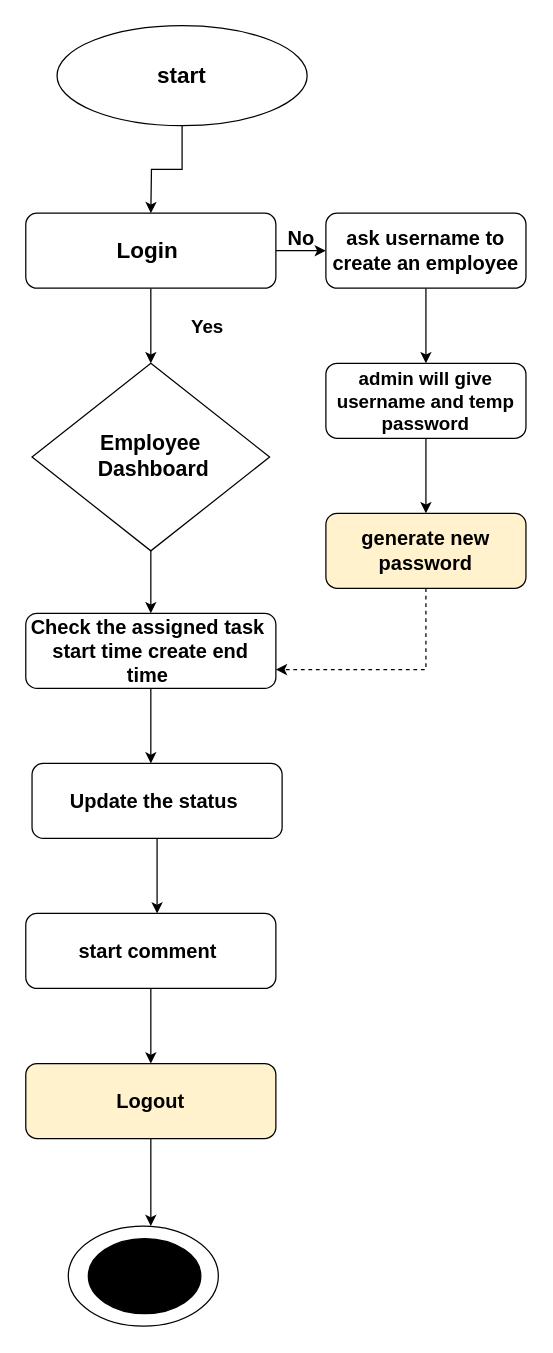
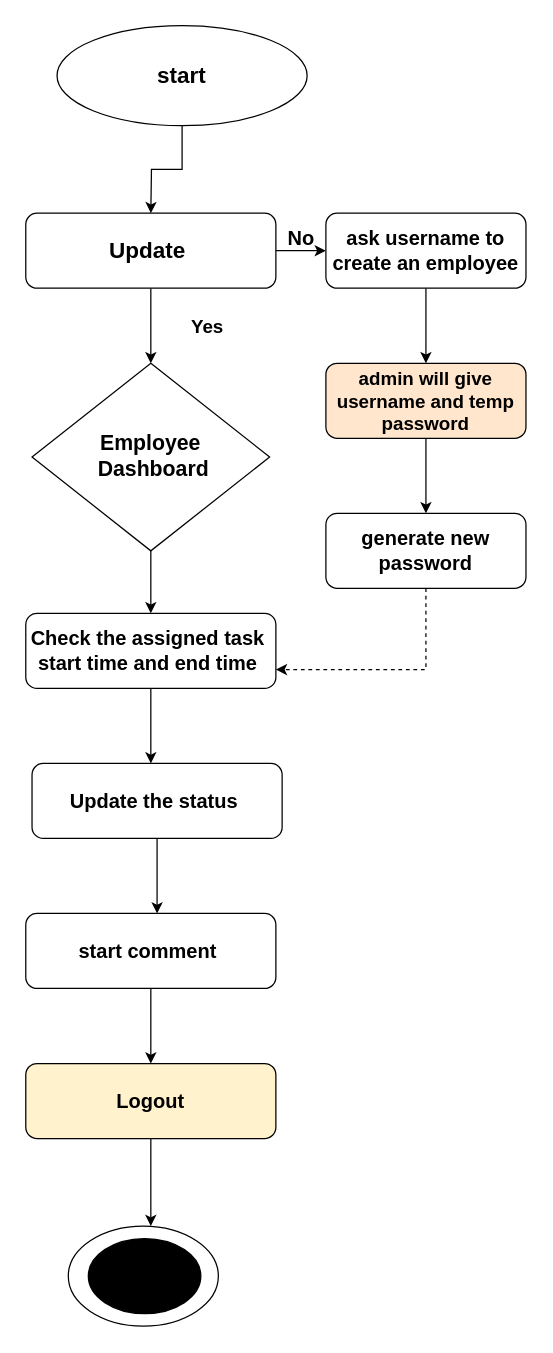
node "Login": label "Login" -> "Update"
node "admin will give username and temp password": fillcolor #ffffff -> #ffe6cc
node "generate new password": fillcolor #fff2cc -> #ffffff
node "Check the assigned task start time create end time": label "Check the assigned task start time create end time" -> "Check the assigned task start time and end time"
